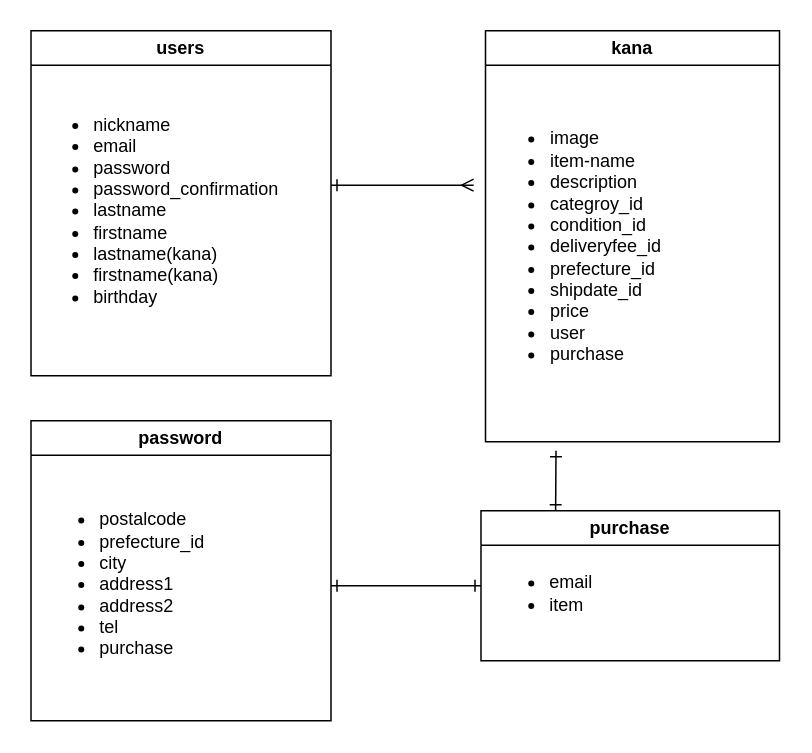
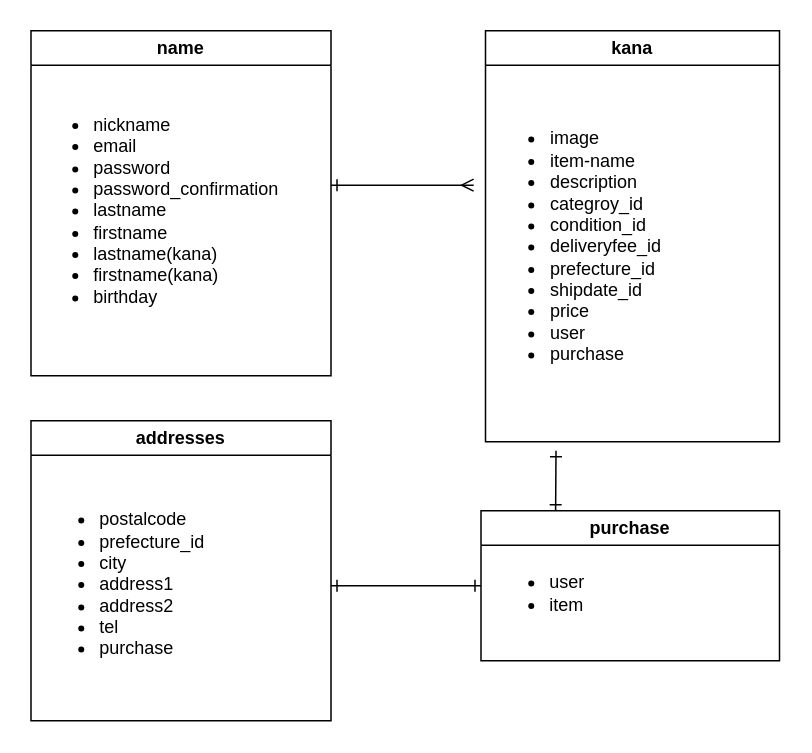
node "users": label "users" -> "name"
node "password": label "password" -> "addresses"
node "email item": label "email item" -> "user item"
